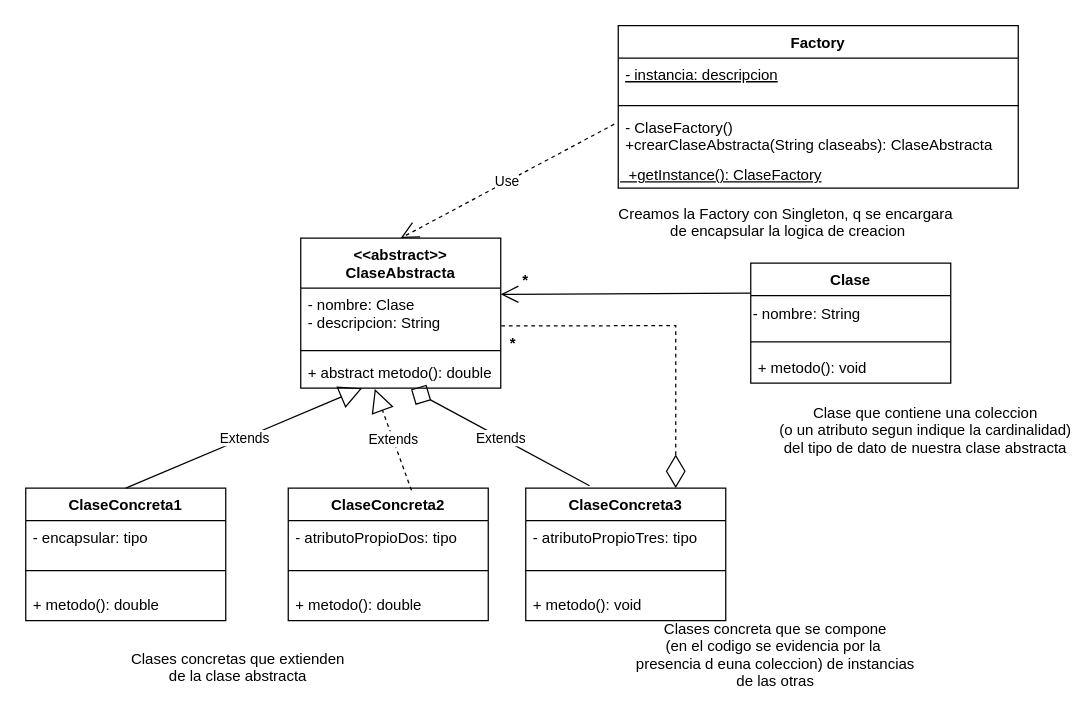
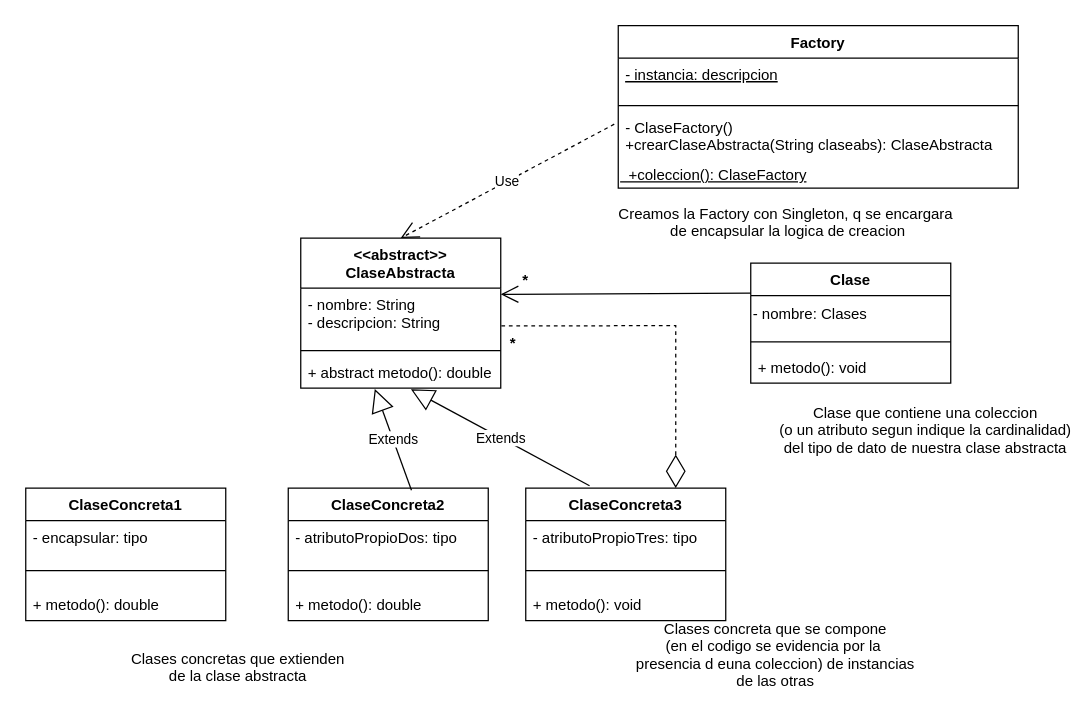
node "+getInstance(): ClaseFactory": label "+getInstance(): ClaseFactory" -> "+coleccion(): ClaseFactory"
node "- nombre: Clase - descripcion: String": label "- nombre: Clase - descripcion: String" -> "- nombre: String - descripcion: String"
node "- nombre: String": label "- nombre: String" -> "- nombre: Clases"
edge "ClaseConcreta3" -> "+ abstract metodo(): double": arrowhead diamond -> block
edge "ClaseConcreta1" -> "+ abstract metodo(): double": removed, label "Extends"
edge "ClaseConcreta2" -> "+ abstract metodo(): double": style dashed -> solid
